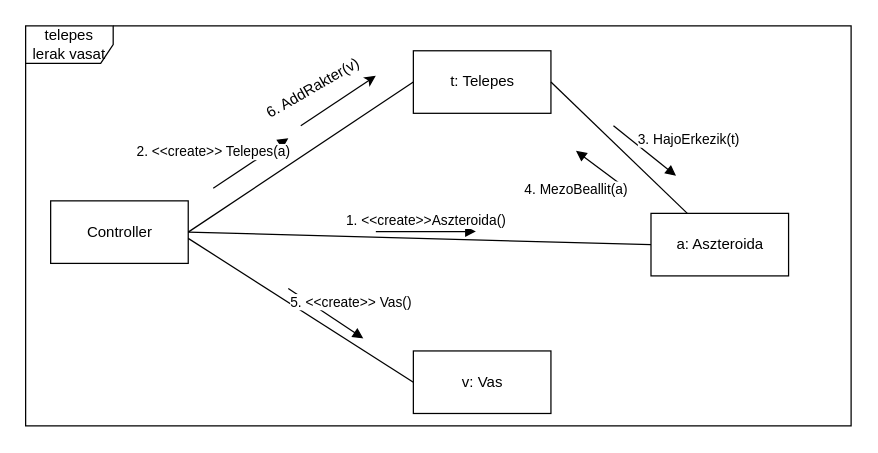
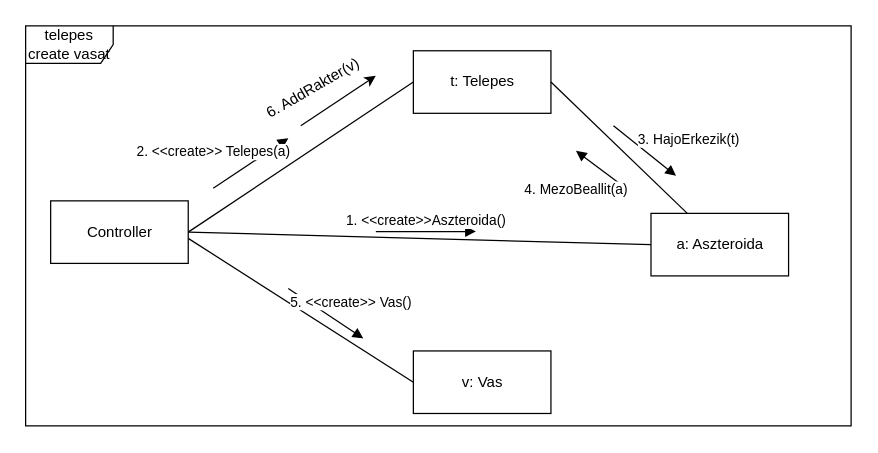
node "telepes lerak vasat": label "telepes lerak vasat" -> "telepes create vasat"
